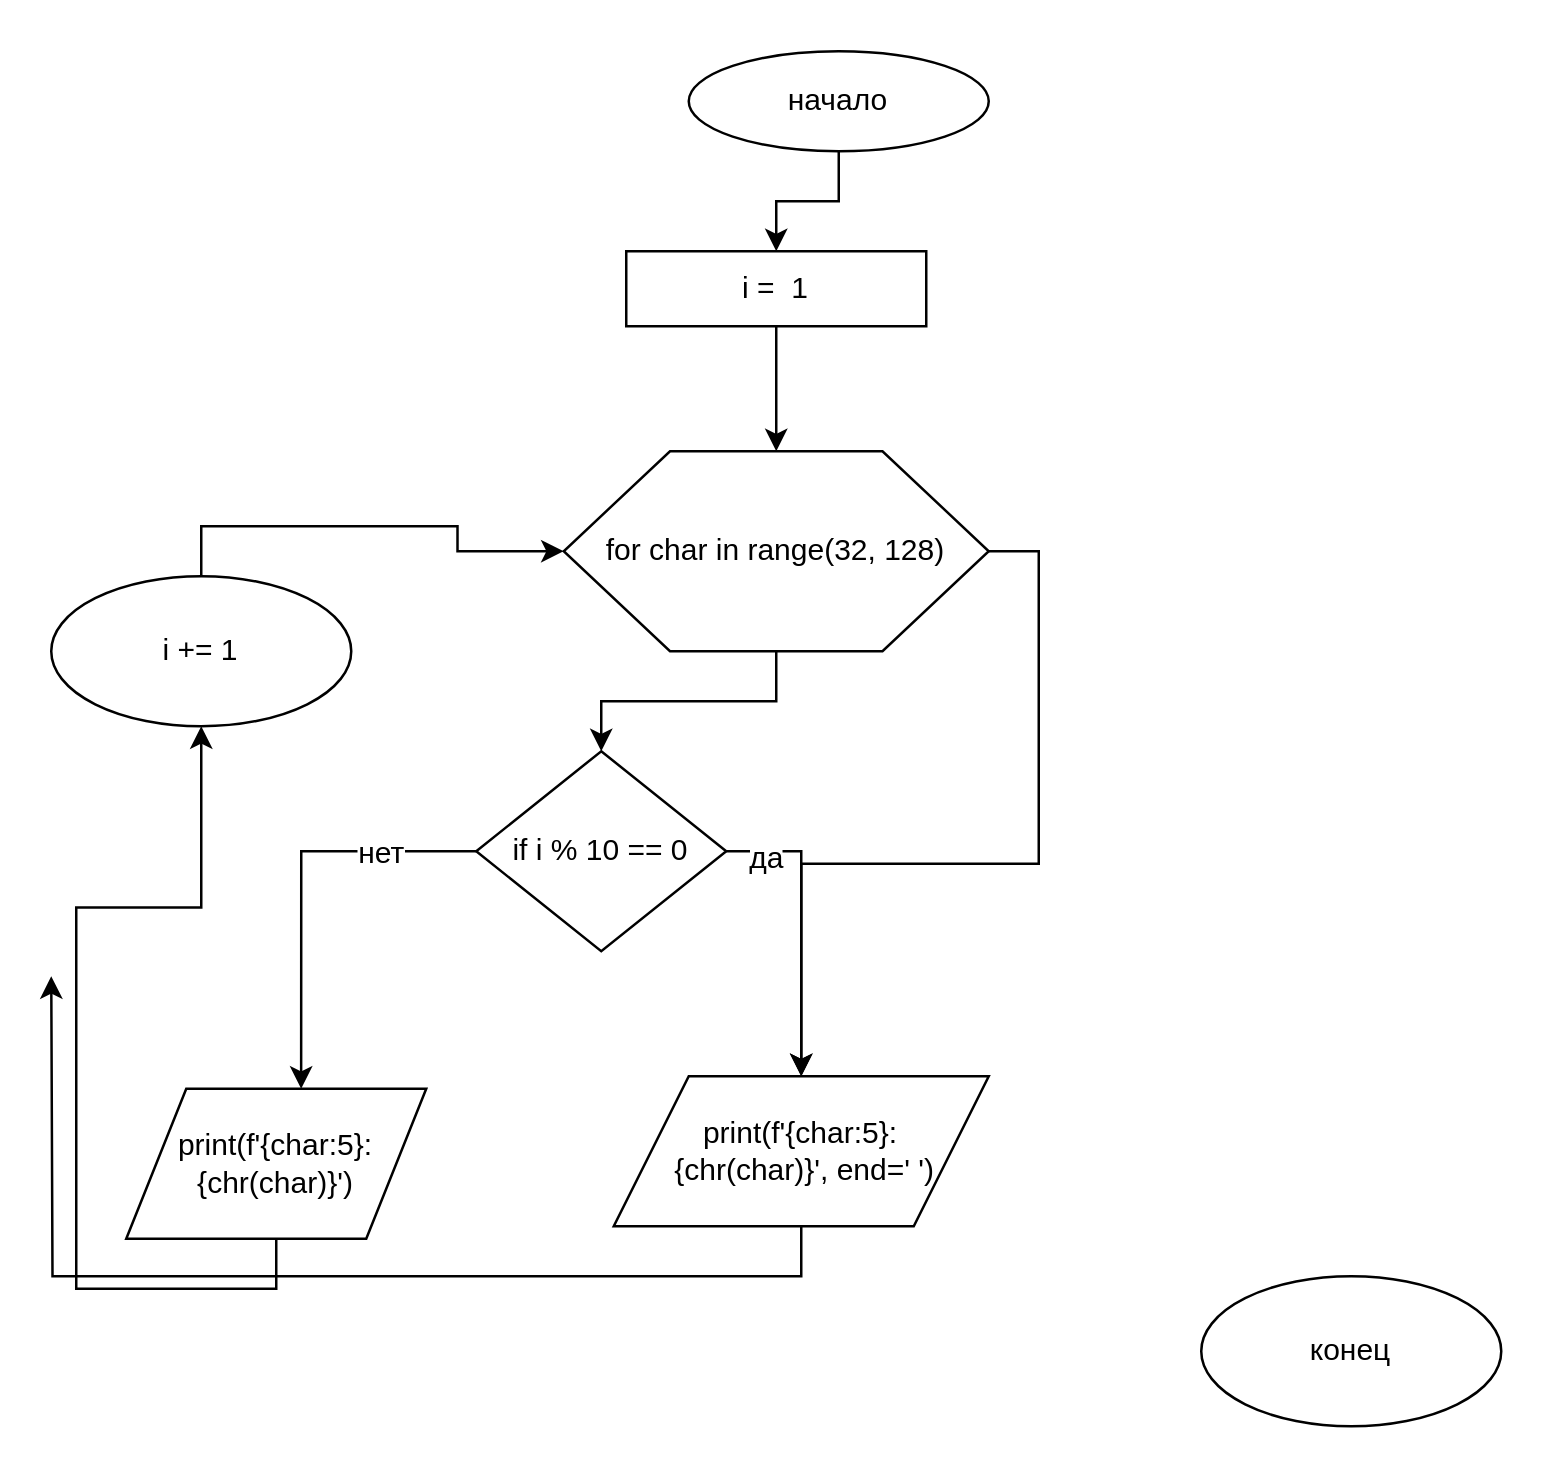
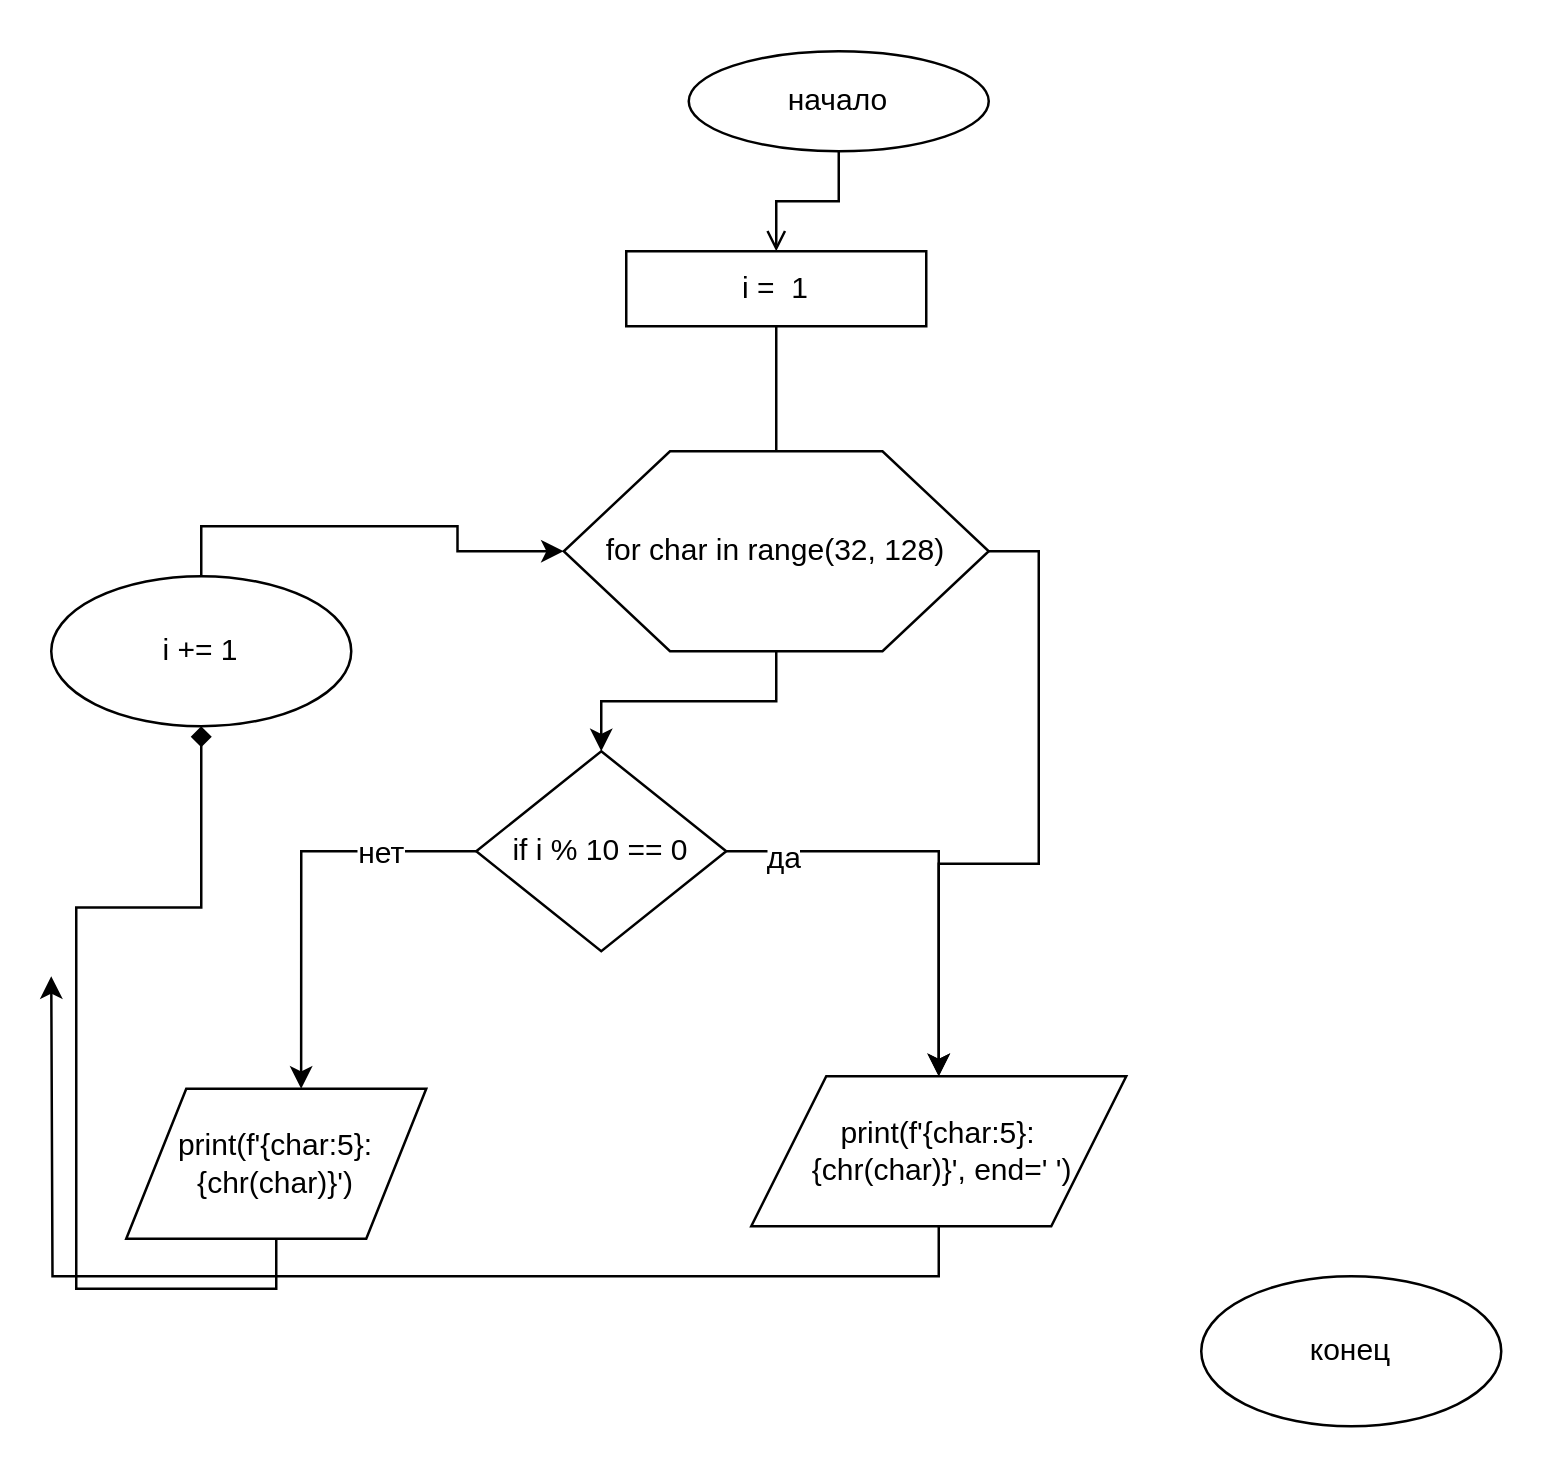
edge "начало" -> "i = 1": arrowhead classic -> open
edge "i = 1" -> "for char in range(32, 128)": arrowhead classic -> none
edge "print(f'{char:5}: {chr(char)}')" -> "i += 1": arrowhead classic -> diamond
node "print(f'{char:5}: {chr(char)}', end=' ')": moved (801, 1151) -> (939, 1151)
